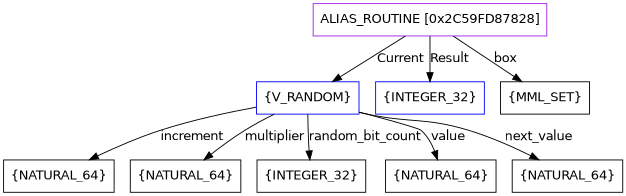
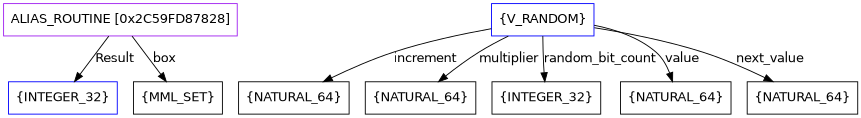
edge "ALIAS_ROUTINE [0x2C59FD87828]" -> "{V_RANDOM}": removed, label "Current"
